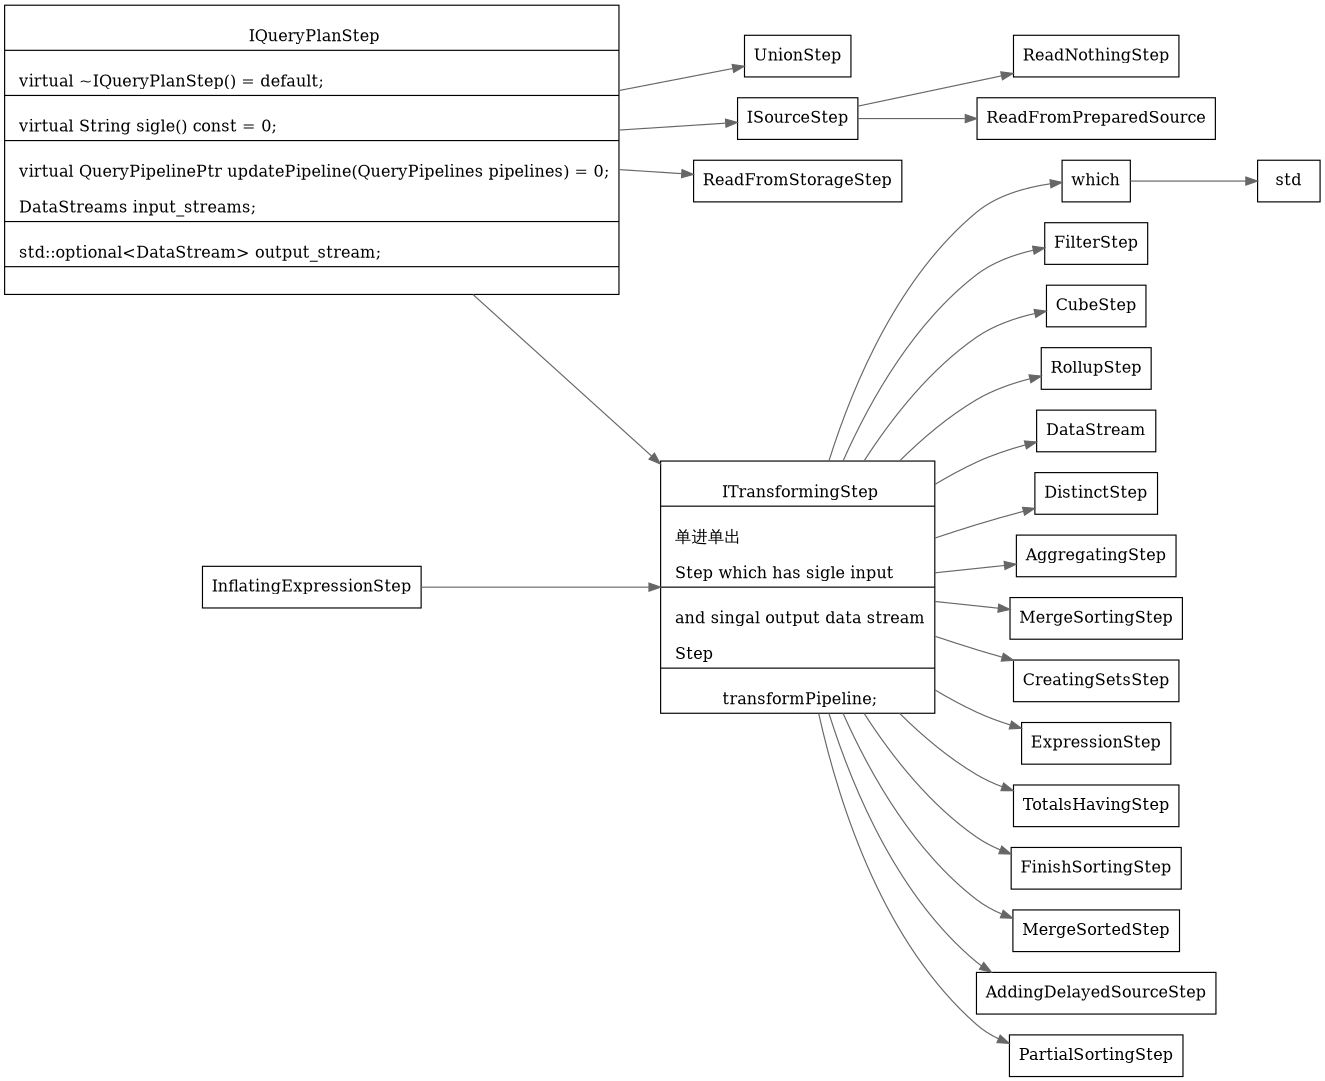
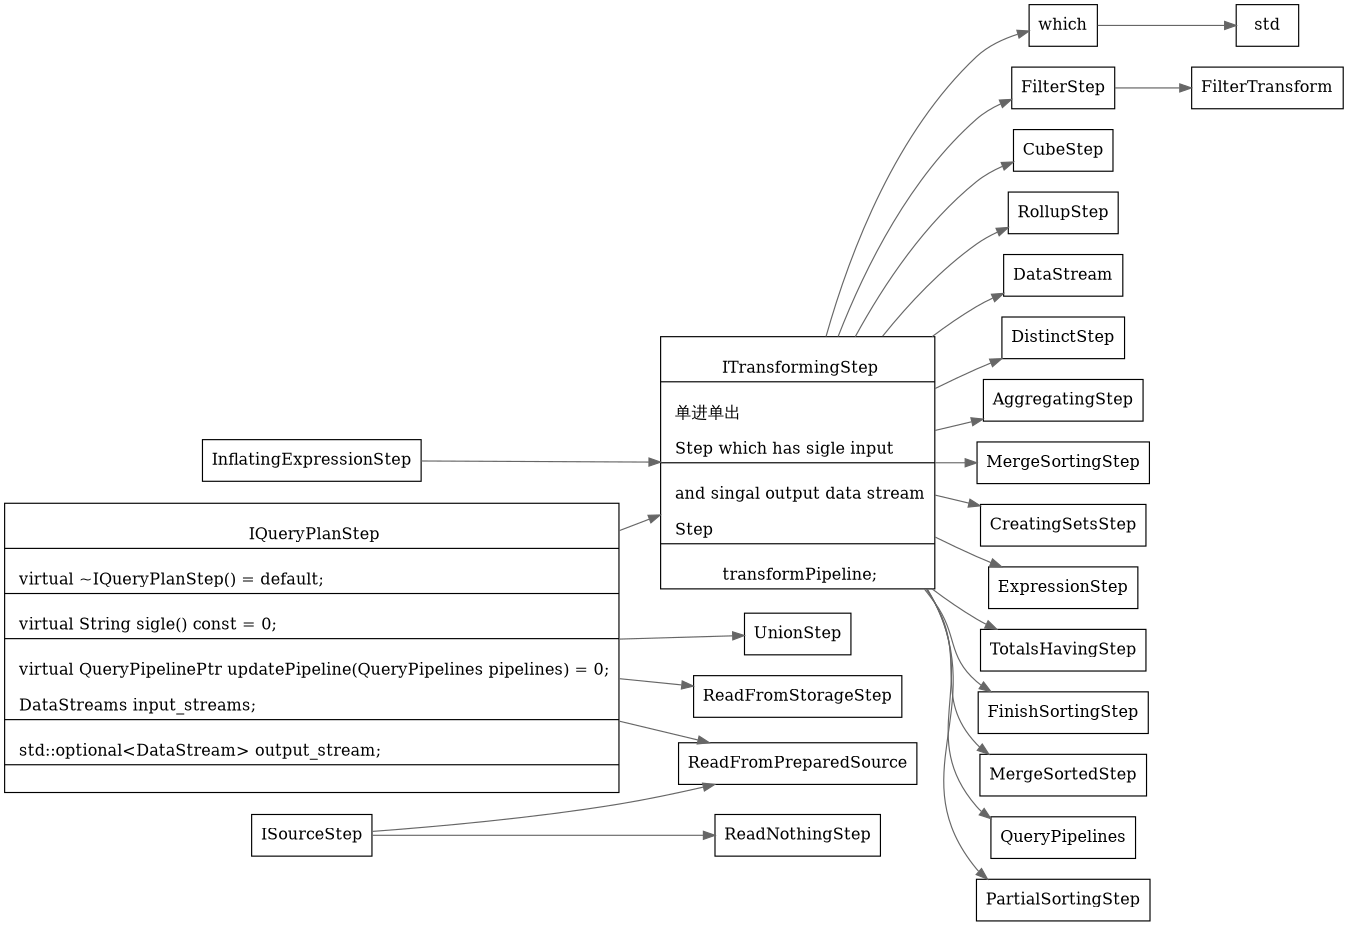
node "FilterTransform": added
edge "IQueryPlanStep" -> "ISourceStep": now "IQueryPlanStep" -> "ReadFromPreparedSource"
node "AddingDelayedSourceStep": label "AddingDelayedSourceStep" -> "QueryPipelines"
